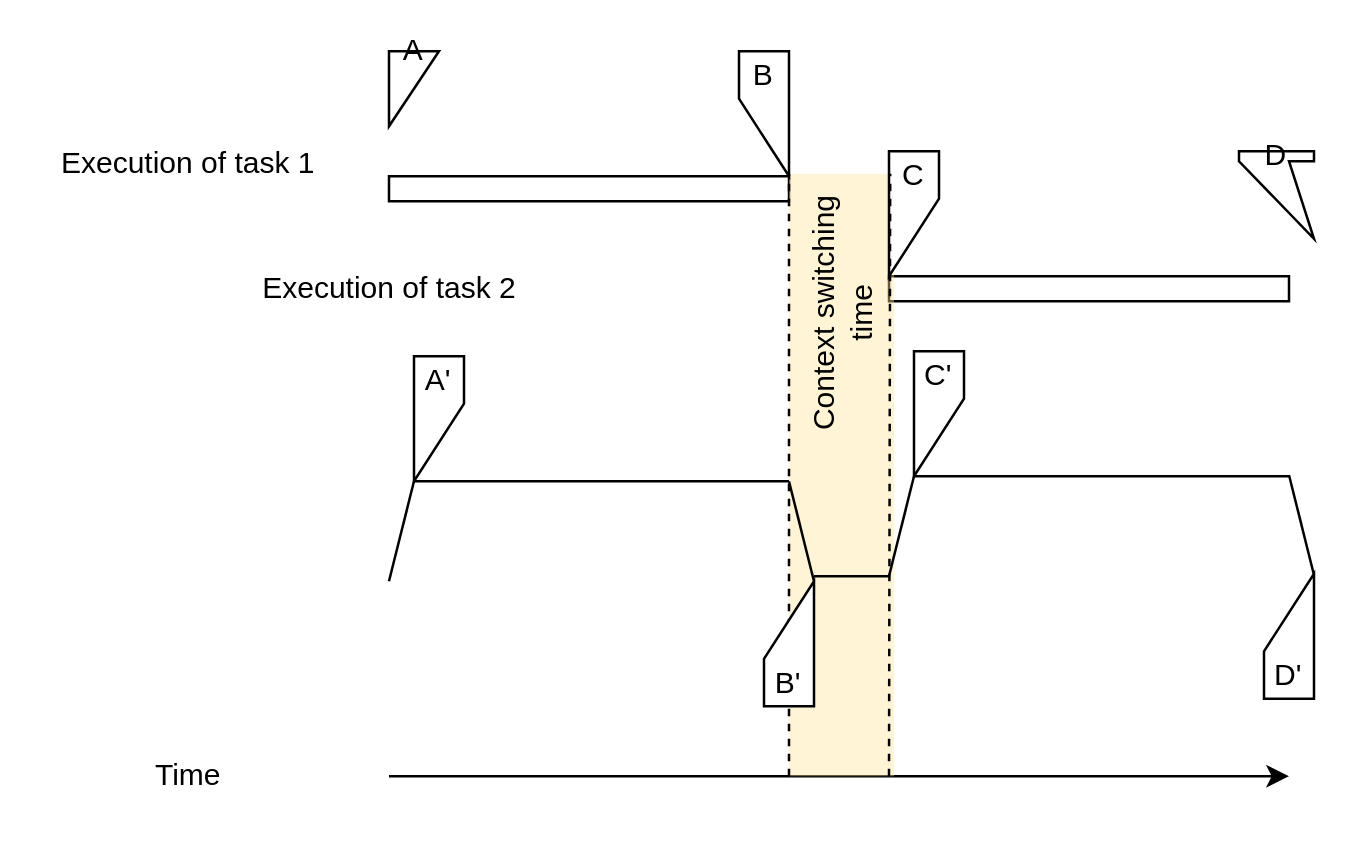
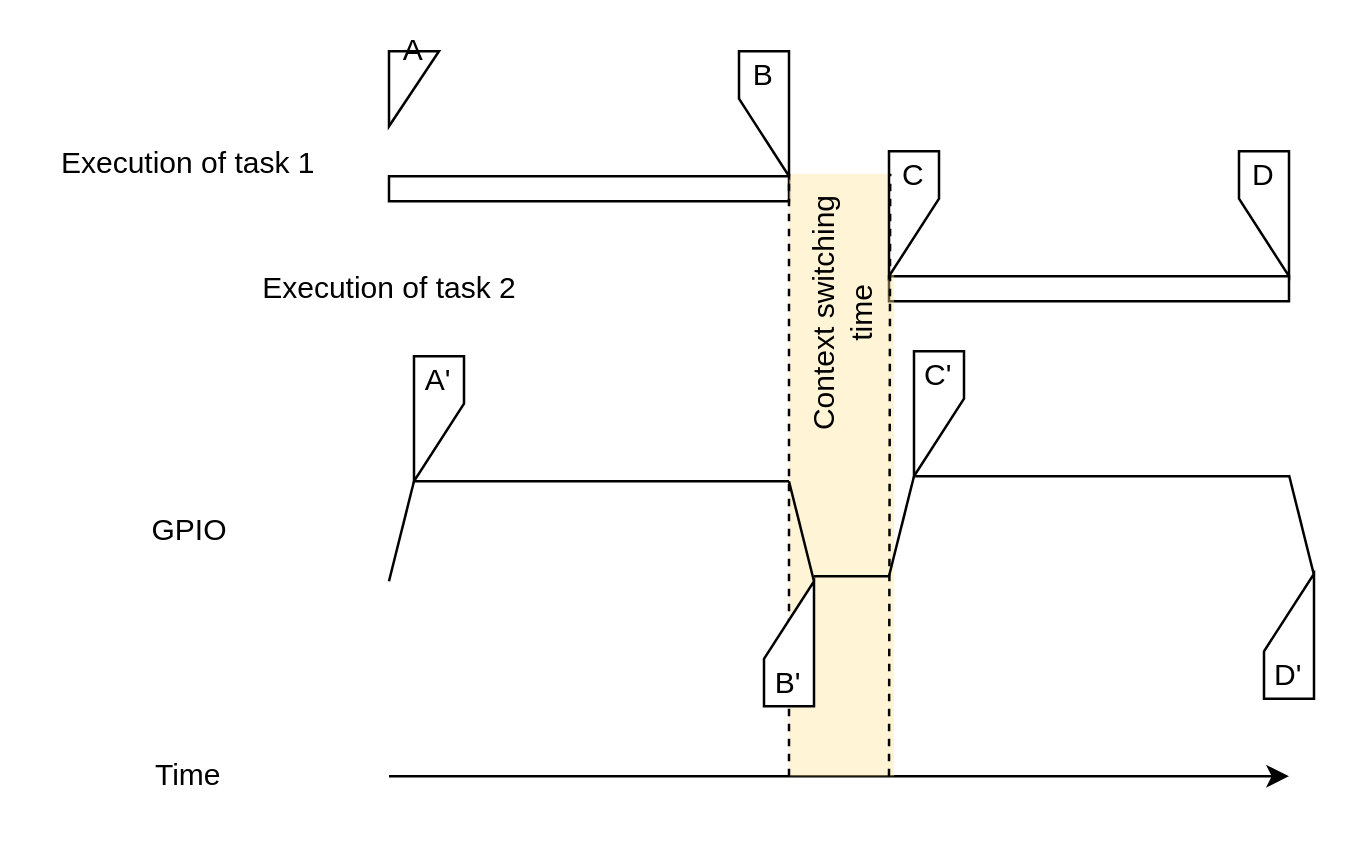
node "D": size 75x88 -> 50x125
node "GPIO": added
